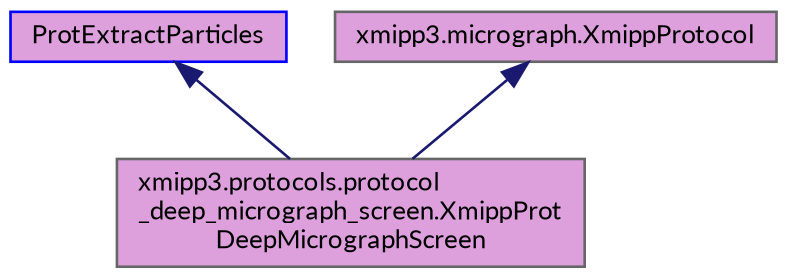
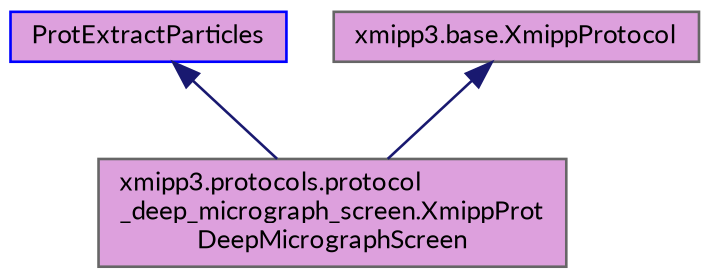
node "xmipp3.micrograph.XmippProtocol": label "xmipp3.micrograph.XmippProtocol" -> "xmipp3.base.XmippProtocol"
